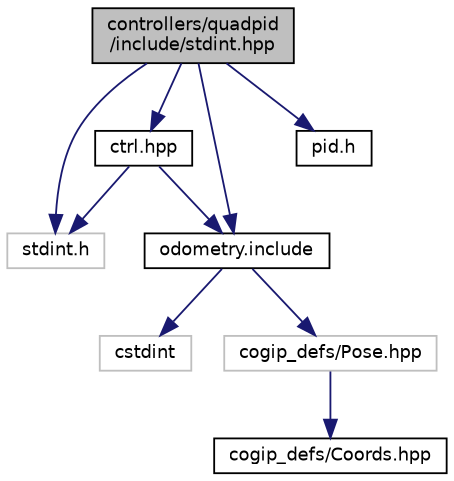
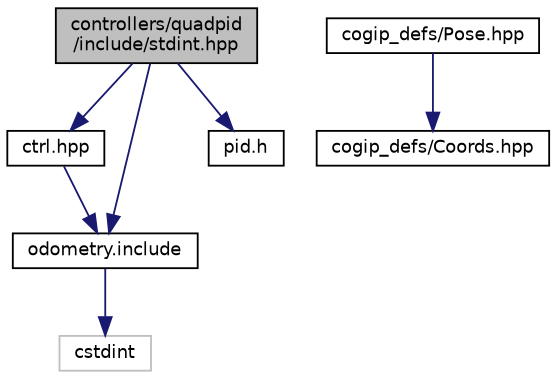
node "stdint.h": removed
edge "odometry.include" -> "cogip_defs/Pose.hpp": removed
node "cogip_defs/Pose.hpp": color grey75 -> black
